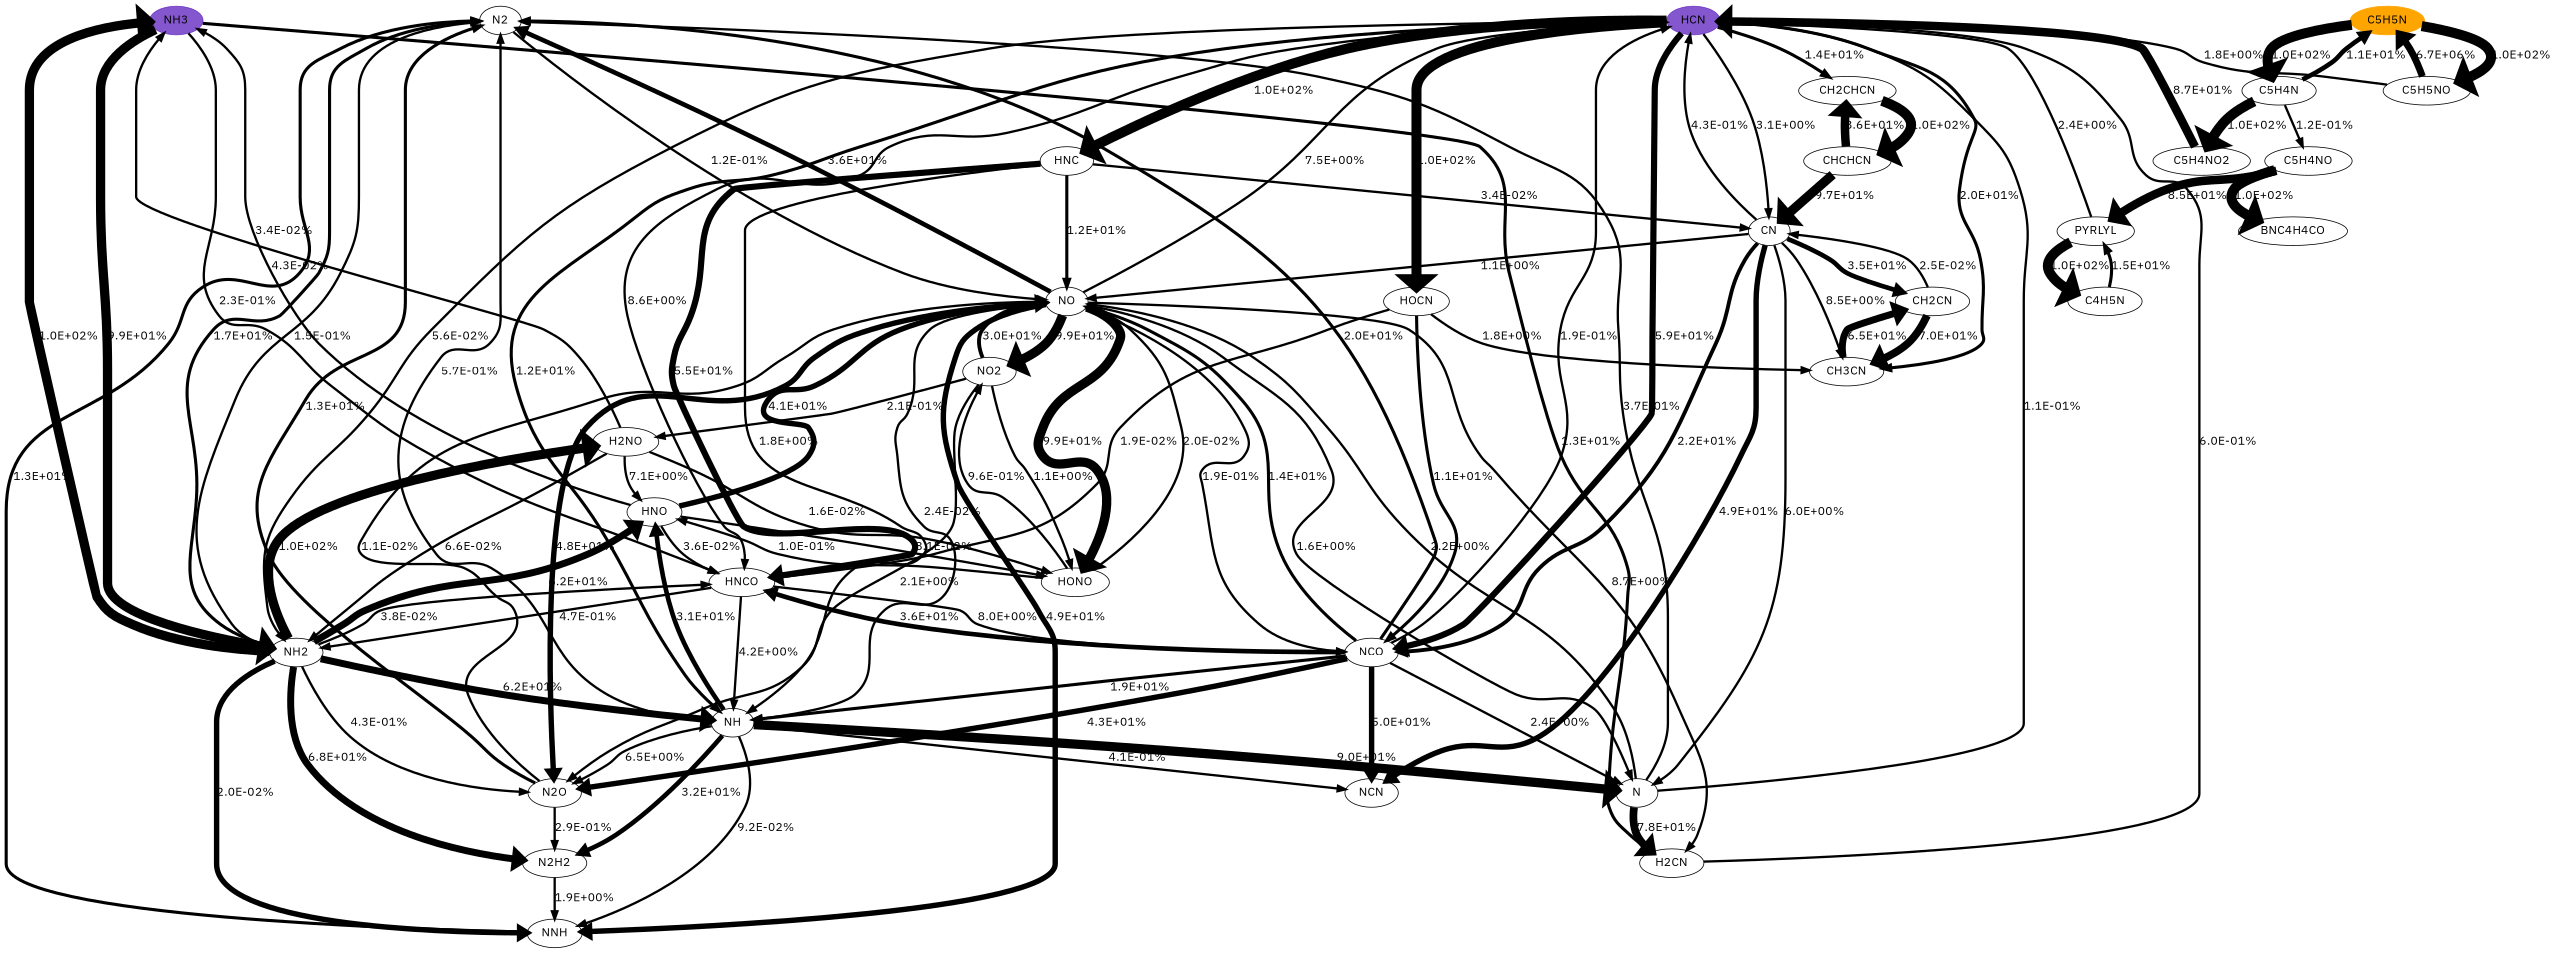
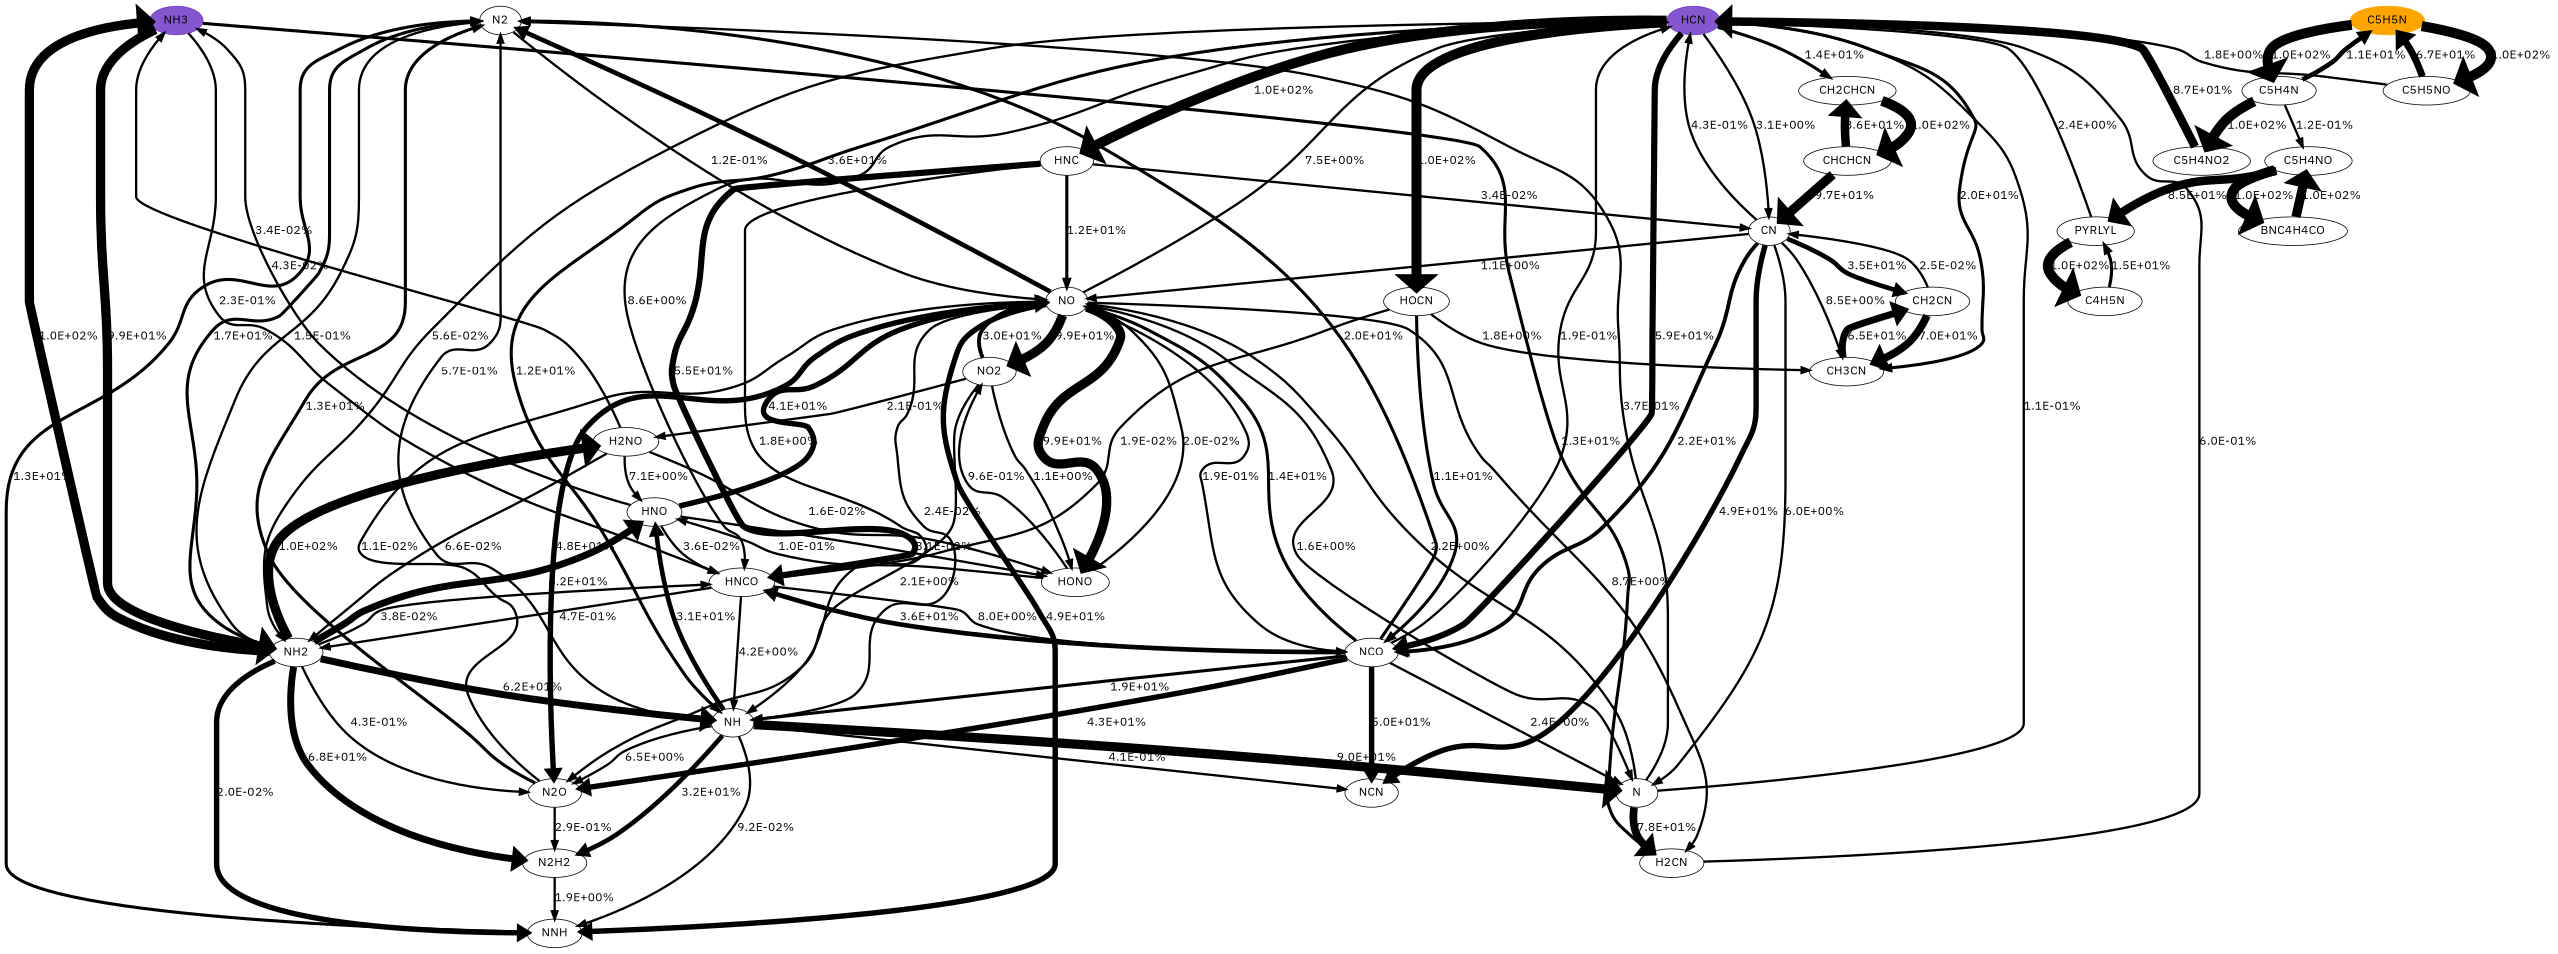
edge "C5H5NO" -> "C5H5N": label "6.7E+06%" -> "6.7E+01%"
edge "BNC4H4CO" -> "C5H4NO": added, label "1.0E+02%"
